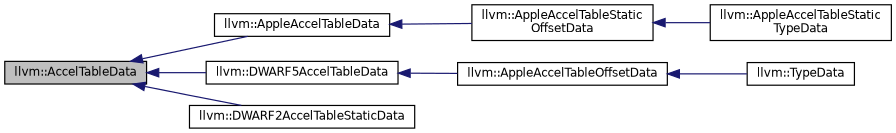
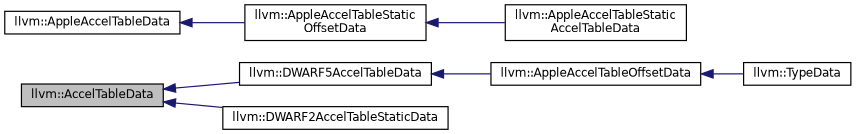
node "llvm::AppleAccelTableStatic TypeData": label "llvm::AppleAccelTableStatic TypeData" -> "llvm::AppleAccelTableStatic AccelTableData"
edge "llvm::AppleAccelTableData" -> "llvm::AccelTableData": removed
